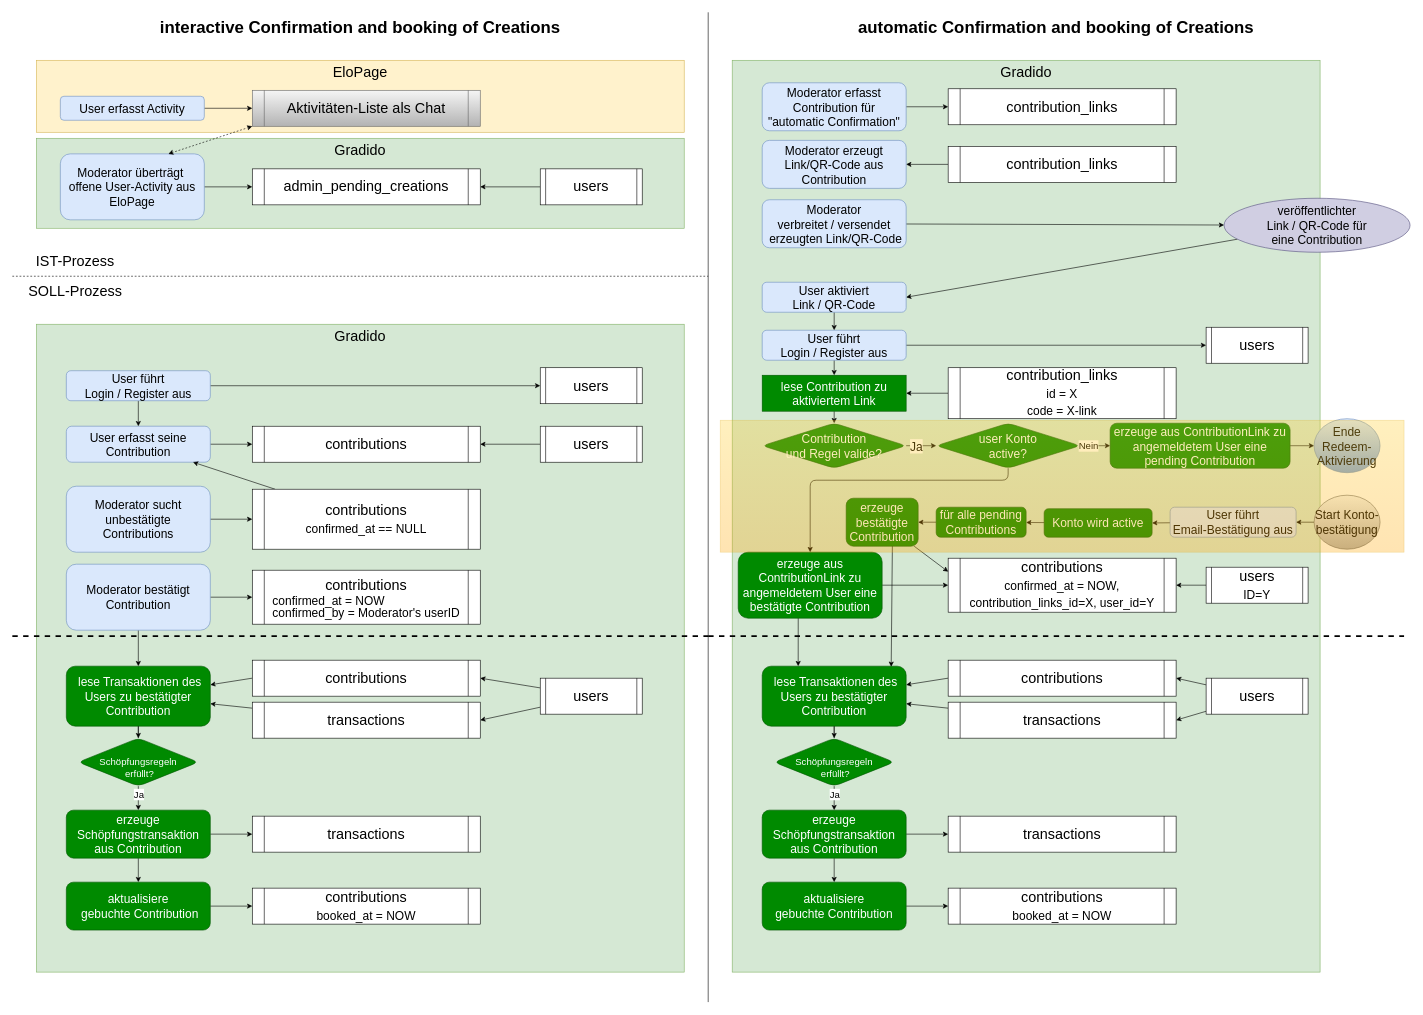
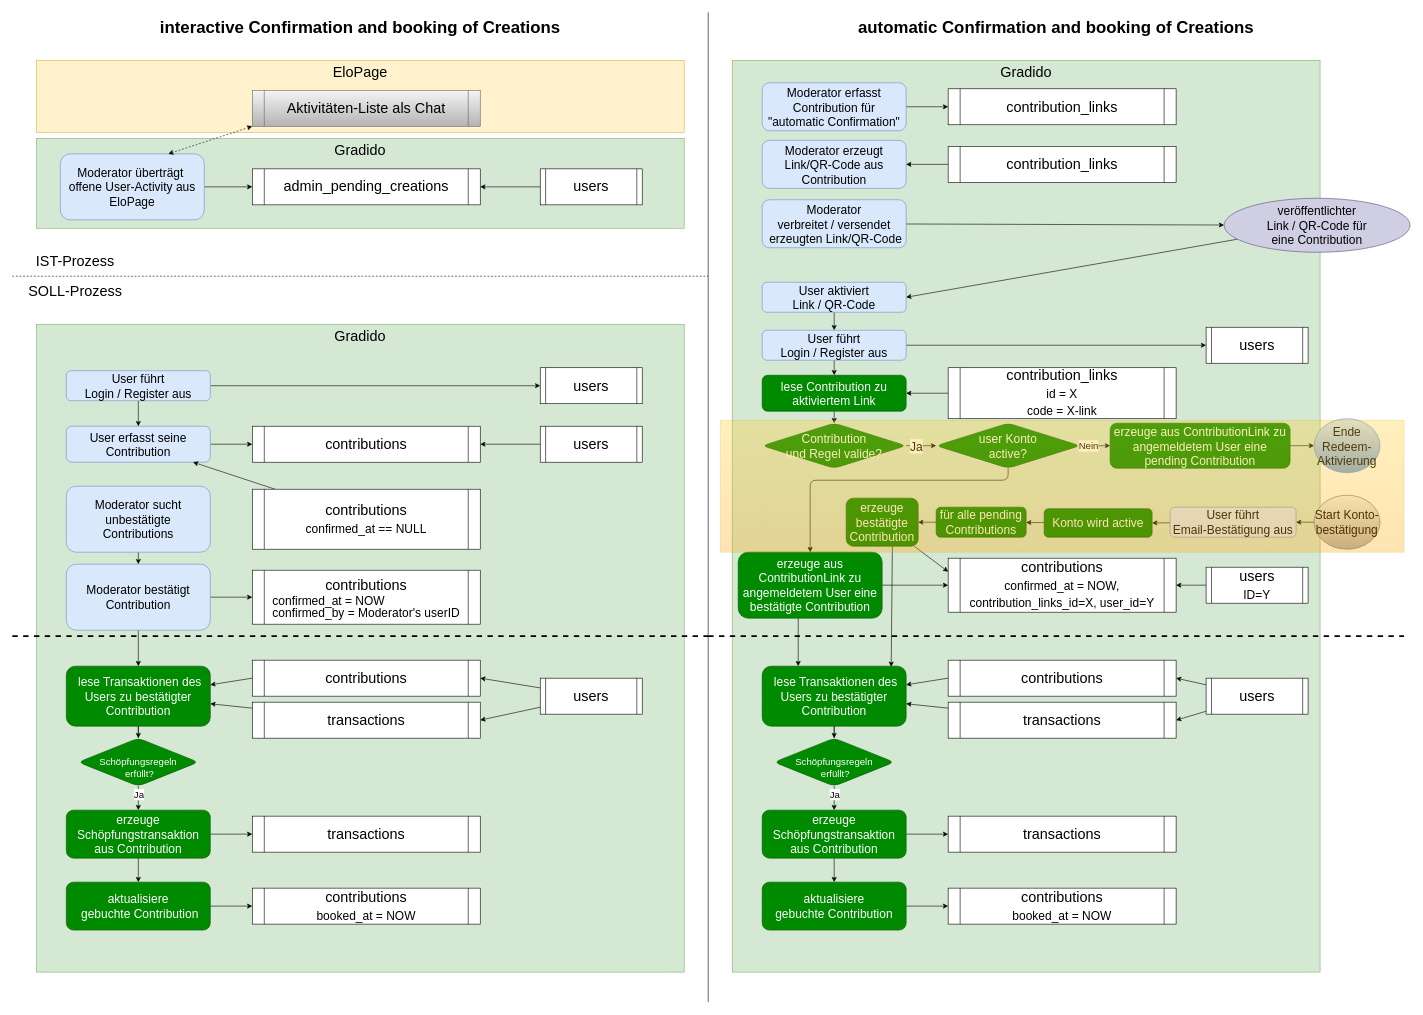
node "User erfasst Activity": removed
edge "User erfasst Activity" -> "Aktivitäten-Liste als Chat": removed
node "lese Contribution zu aktiviertem Link": shape rectangle -> rounded rectangle
edge "Moderator sucht unbestätigte Contributions" -> "contributionsconfirmed_at == NULL": now "Moderator sucht unbestätigte Contributions" -> "Moderator bestätigt Contribution"
